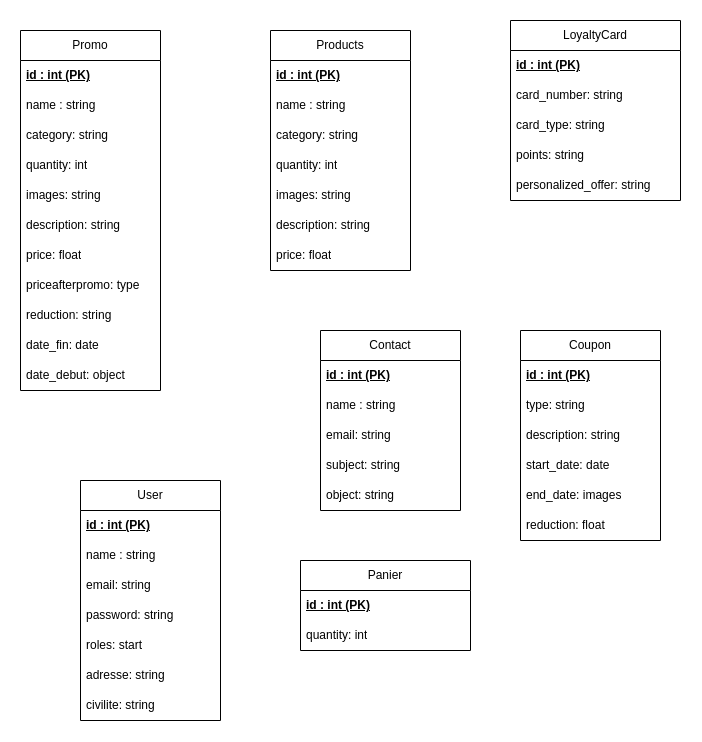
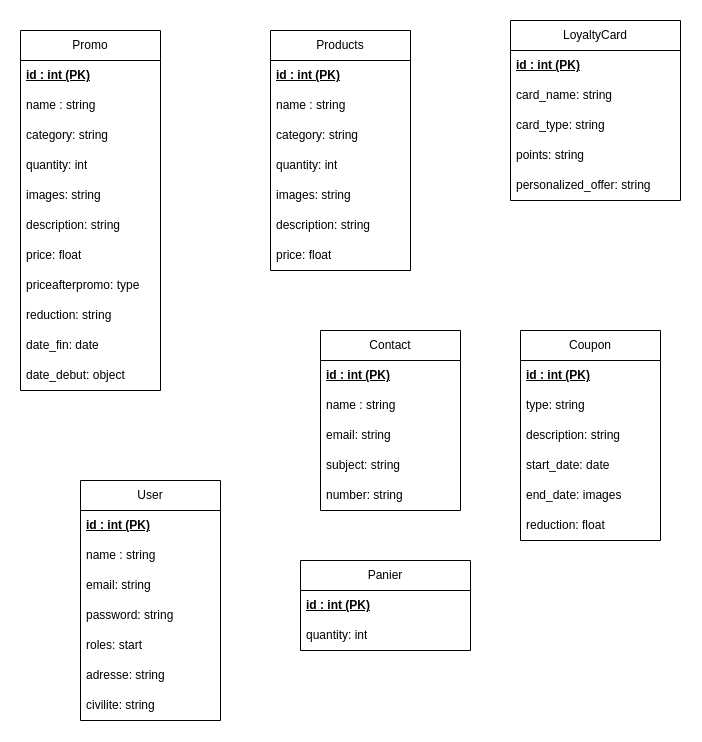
node "card_number: string": label "card_number: string" -> "card_name: string"
node "object: string": label "object: string" -> "number: string"
